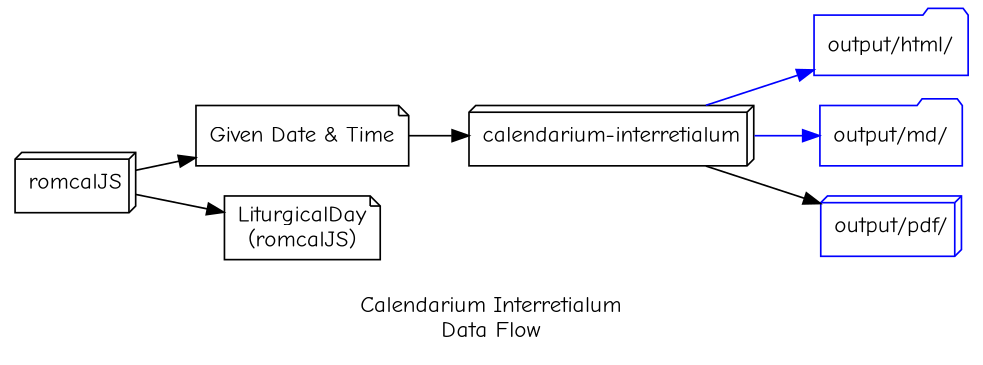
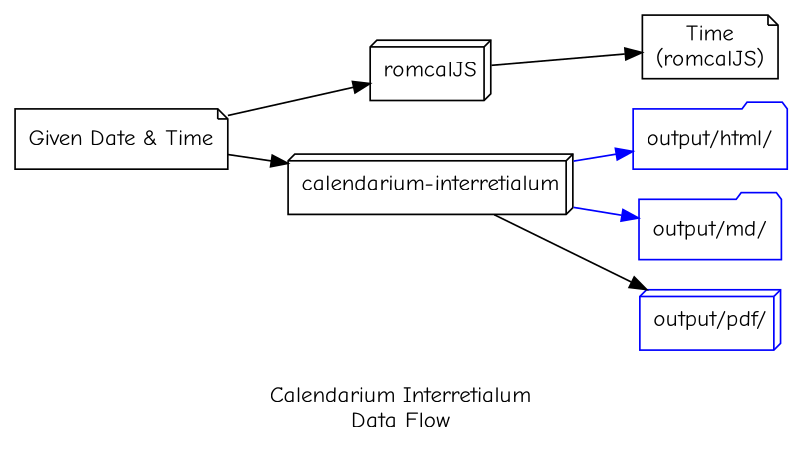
edge "romcalJS" -> "Given Date & Time": reversed
node "LiturgicalDay (romcalJS)": label "LiturgicalDay (romcalJS)" -> "Time (romcalJS)"
